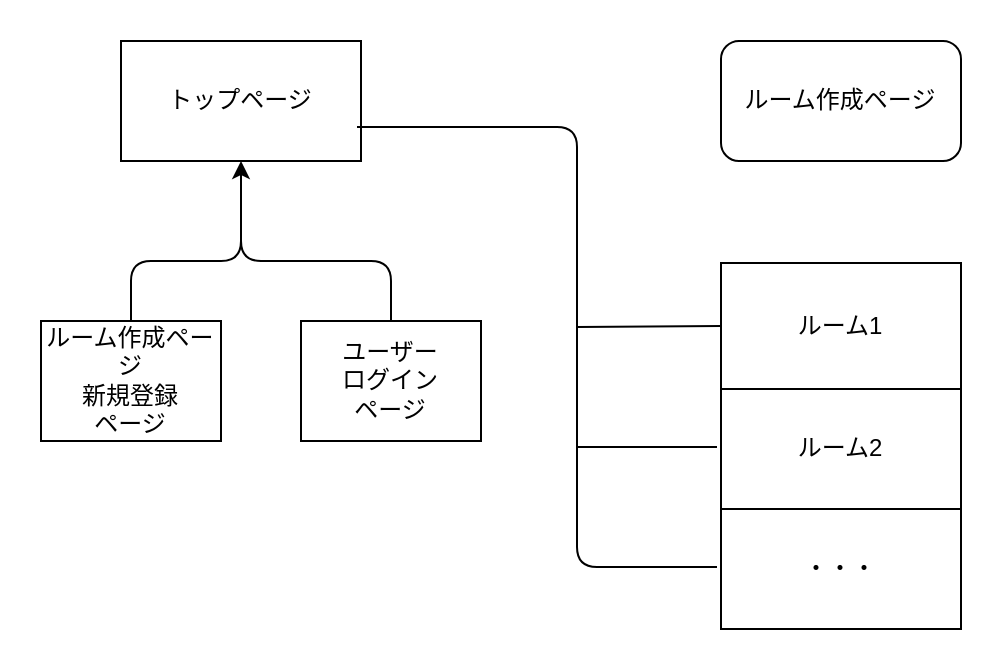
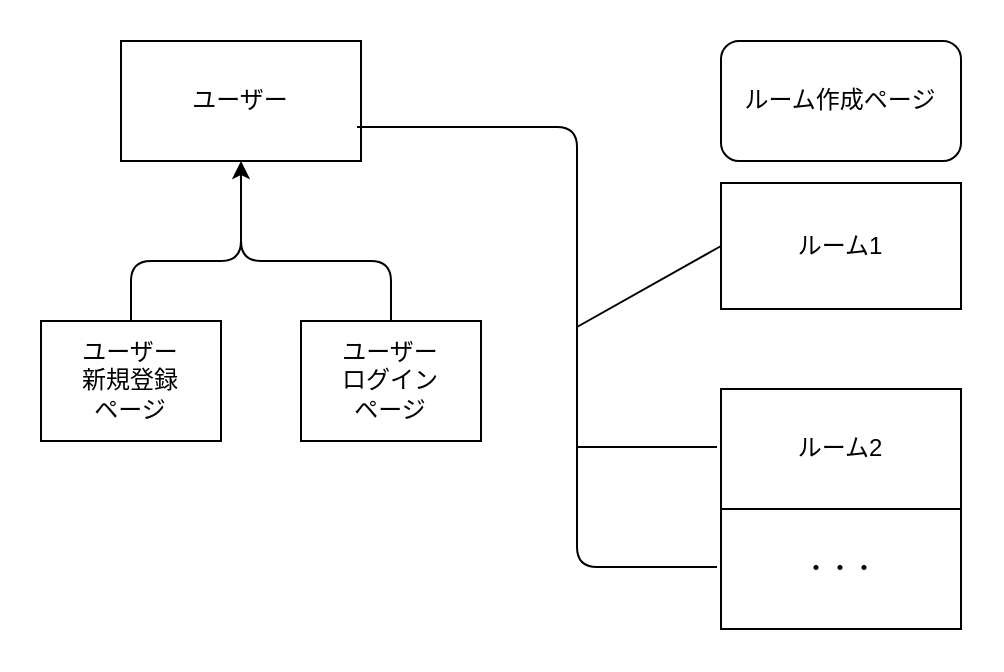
node "トップページ": label "トップページ" -> "ユーザー"
node "ルーム1": moved (841, 326) -> (841, 246)
node "ルーム作成ページ 新規登録 ページ": label "ルーム作成ページ 新規登録 ページ" -> "ユーザー 新規登録 ページ"
